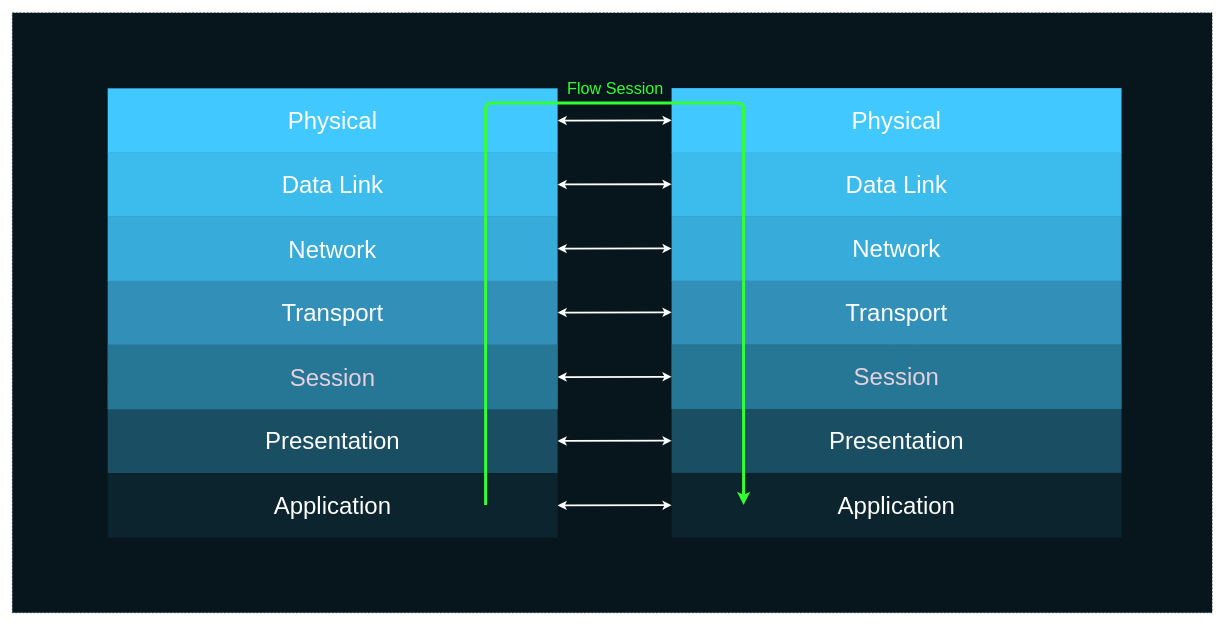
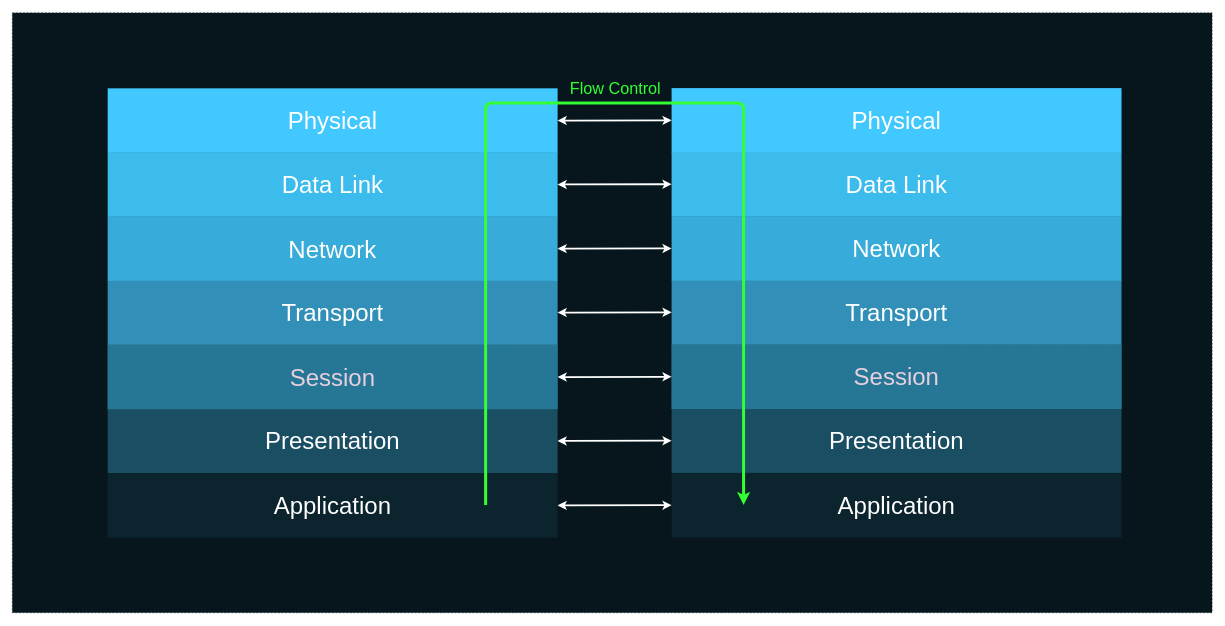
node "Flow Session": label "Flow Session" -> "Flow Control"
